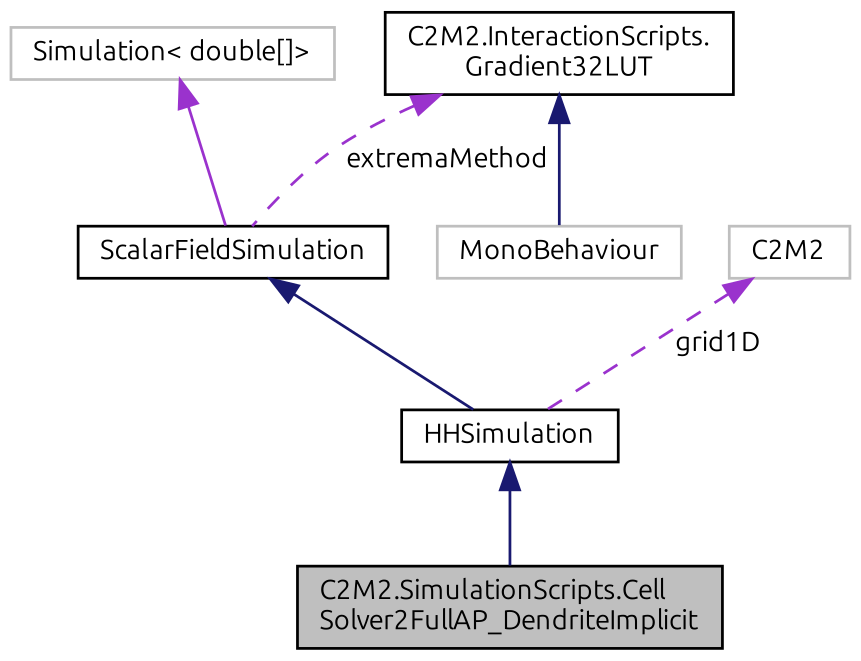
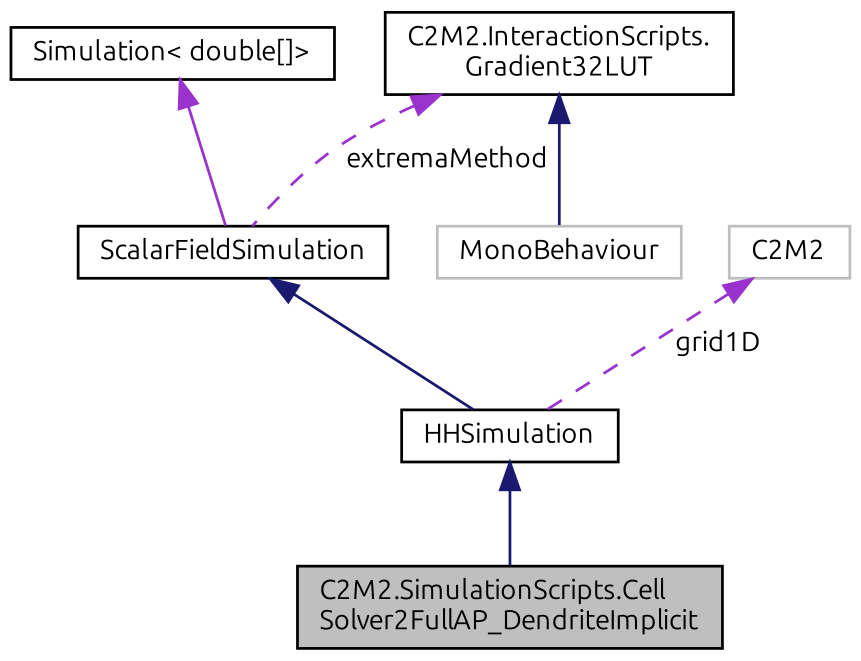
node "Simulation< double[]>": color grey75 -> black
